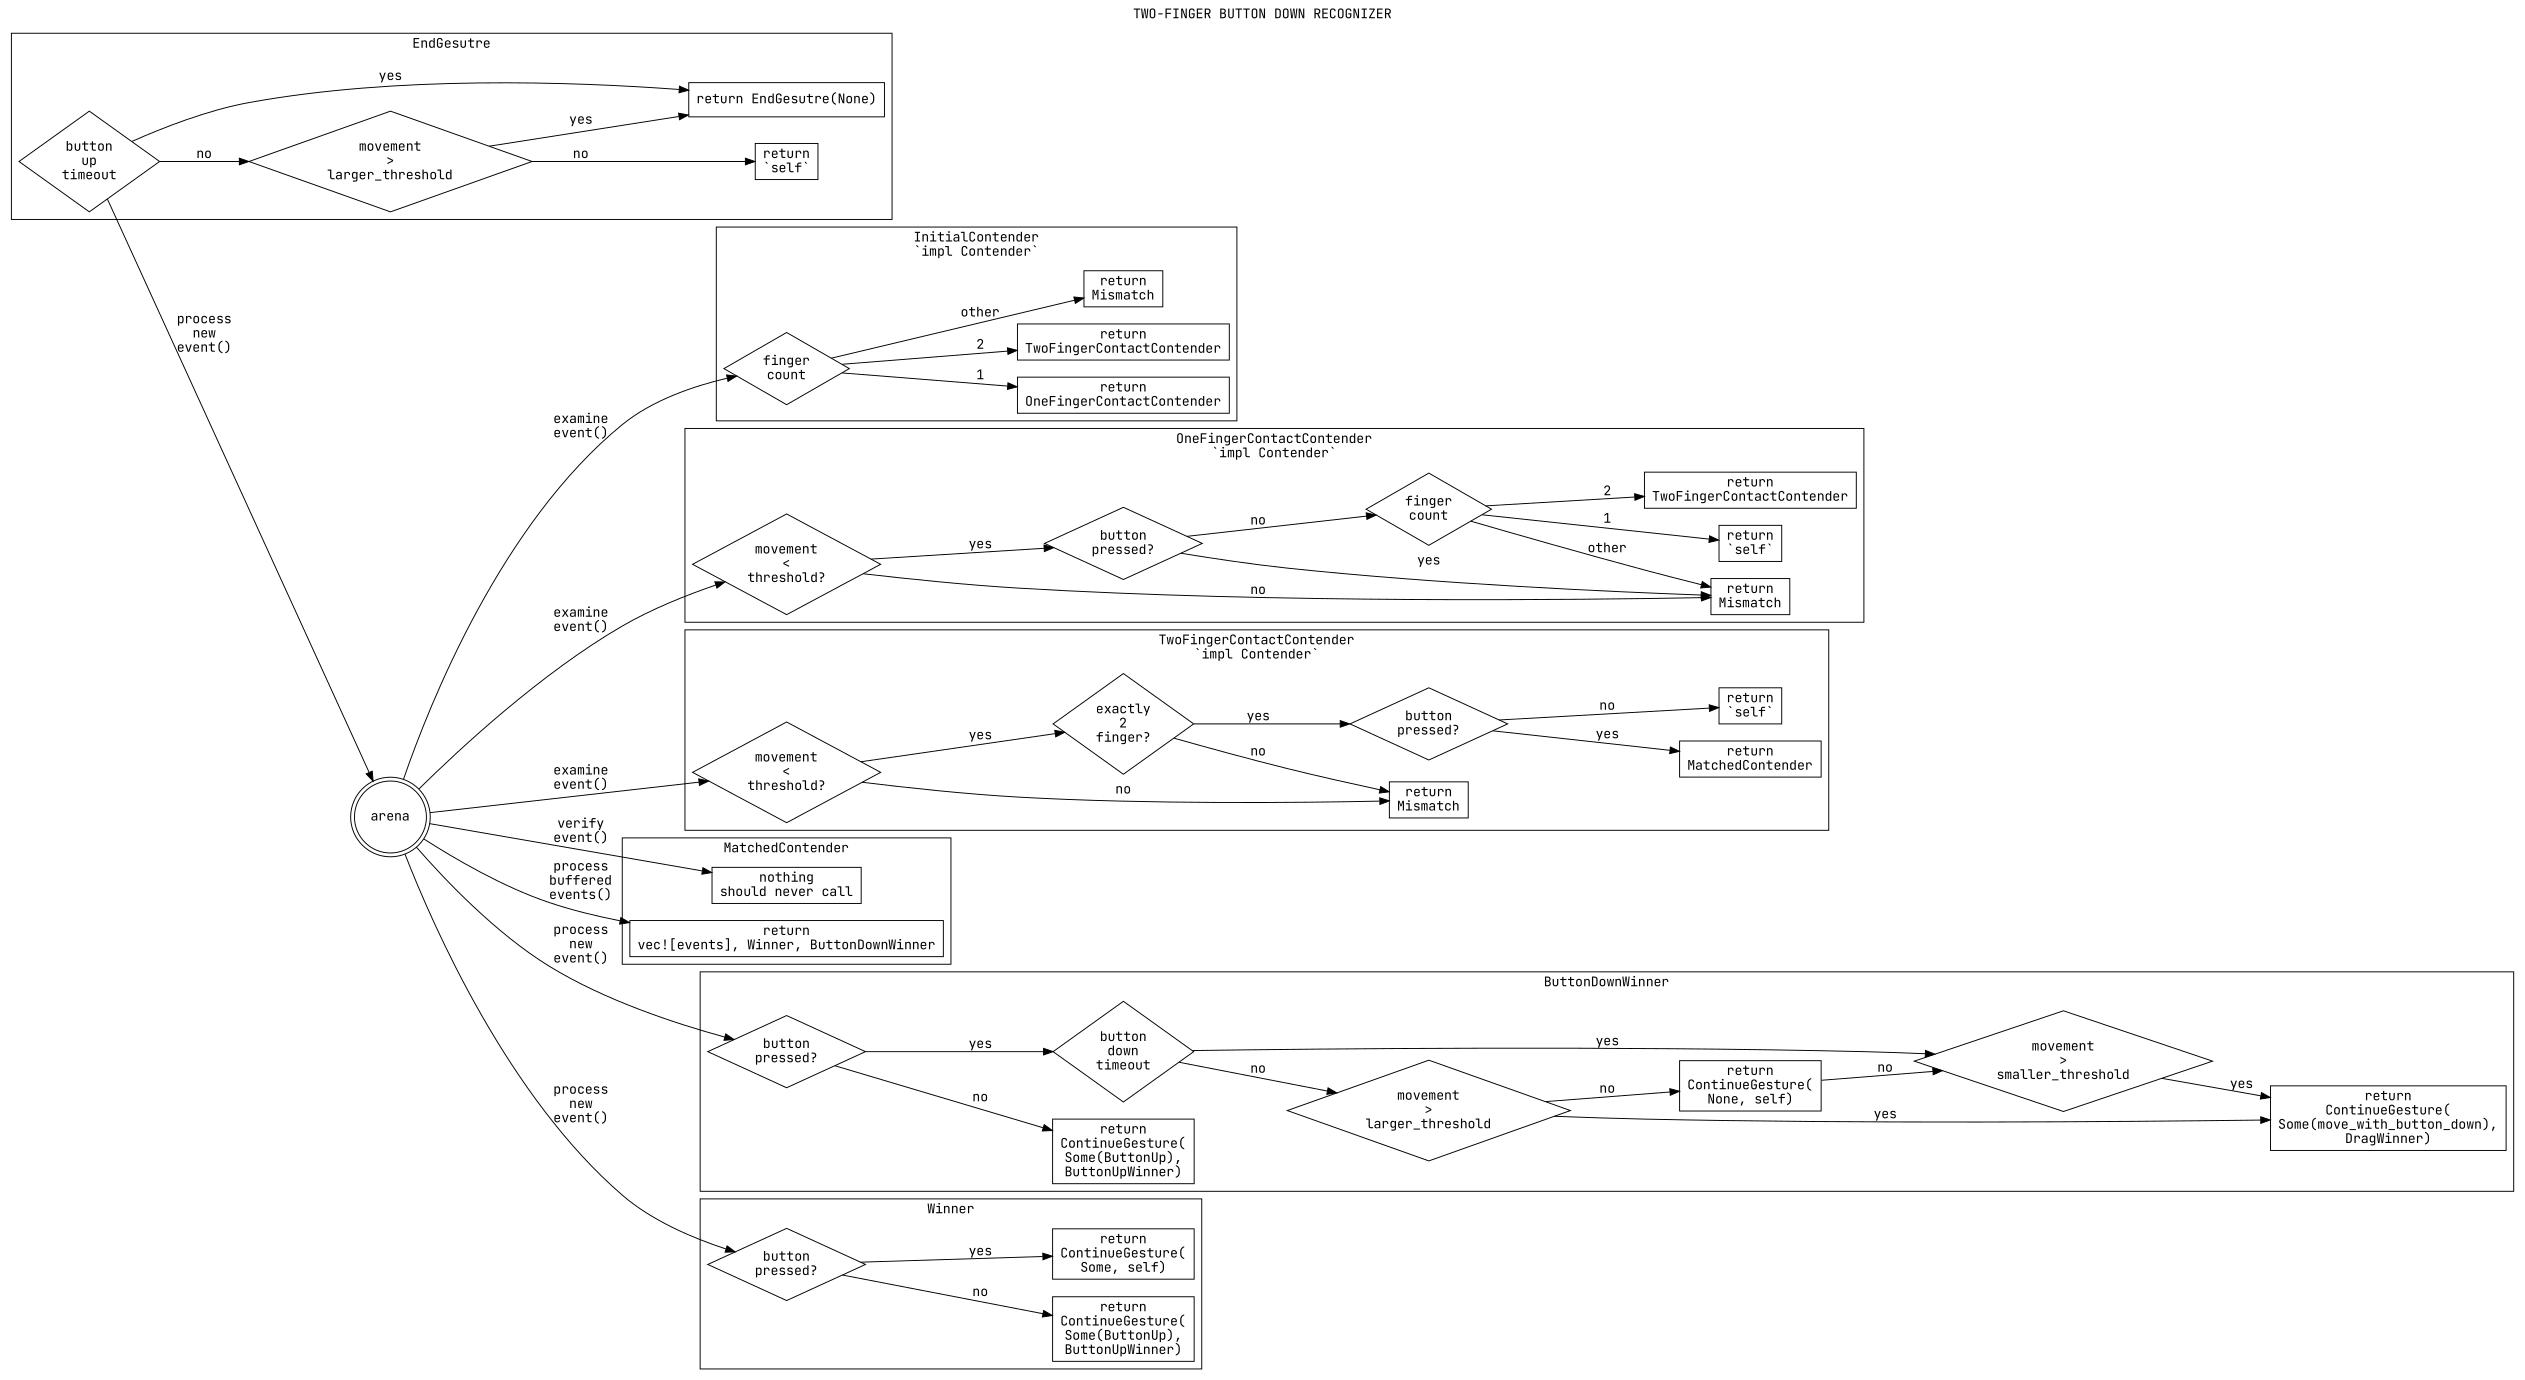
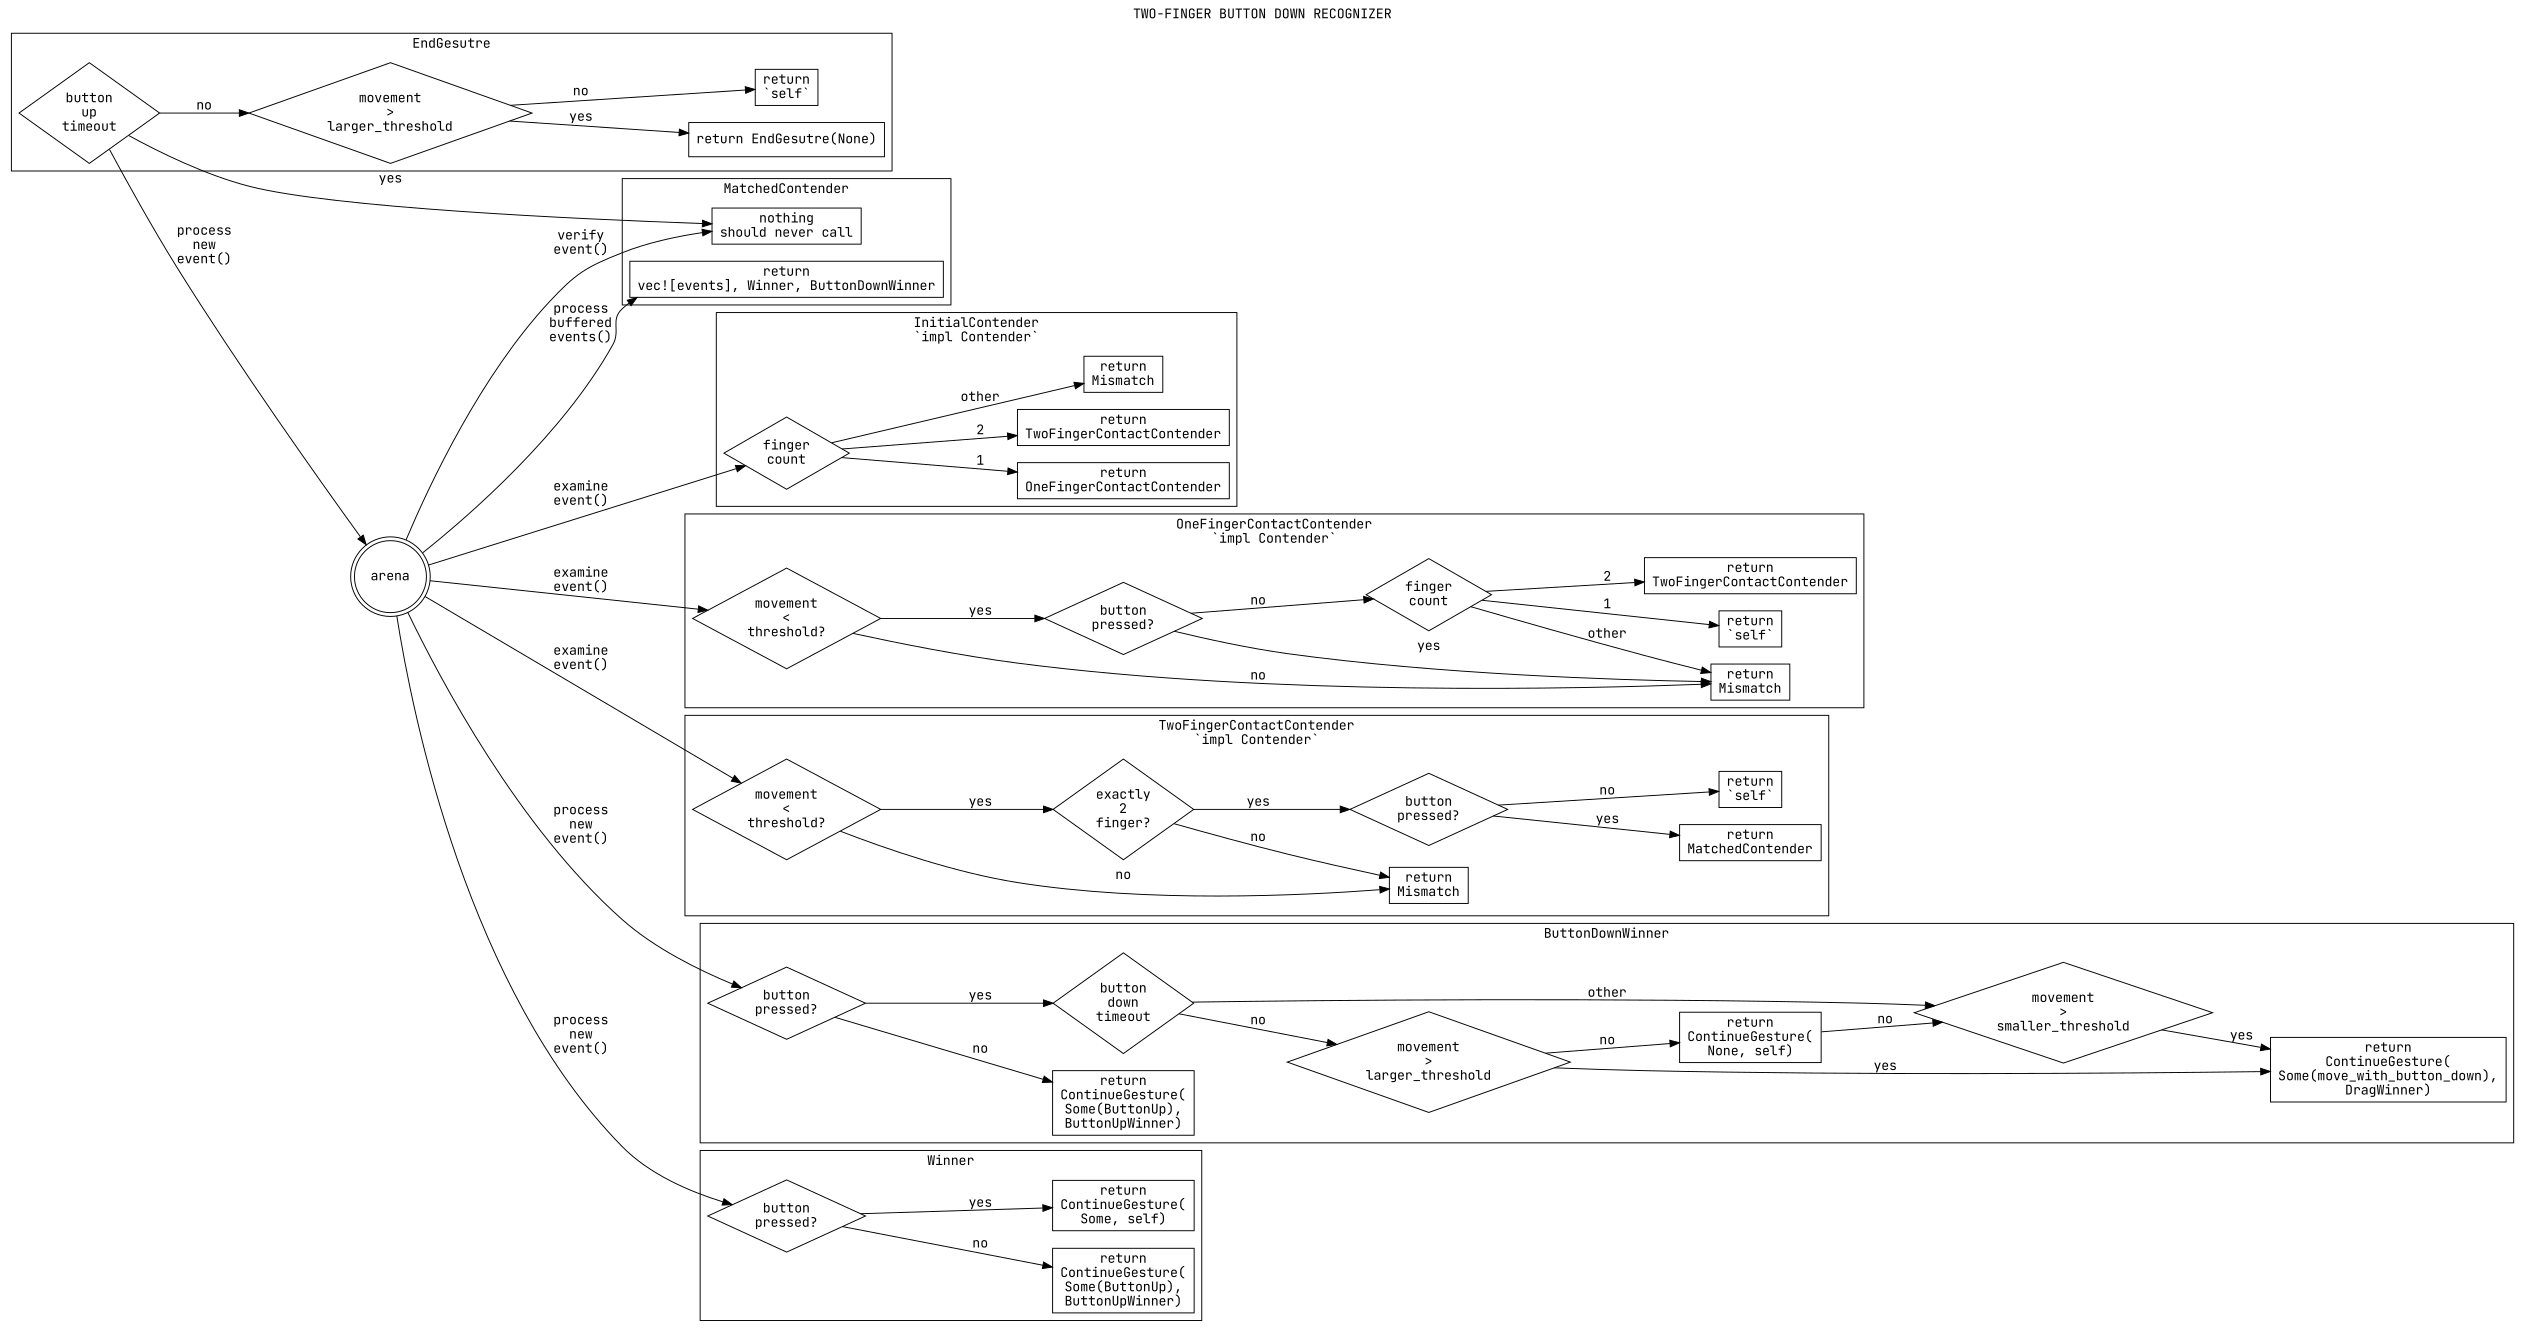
edge "button up timeout" -> "return EndGesutre(None)": now "button up timeout" -> "nothing should never call"
edge "button down timeout" -> "movement > smaller_threshold": label "yes" -> "other"
